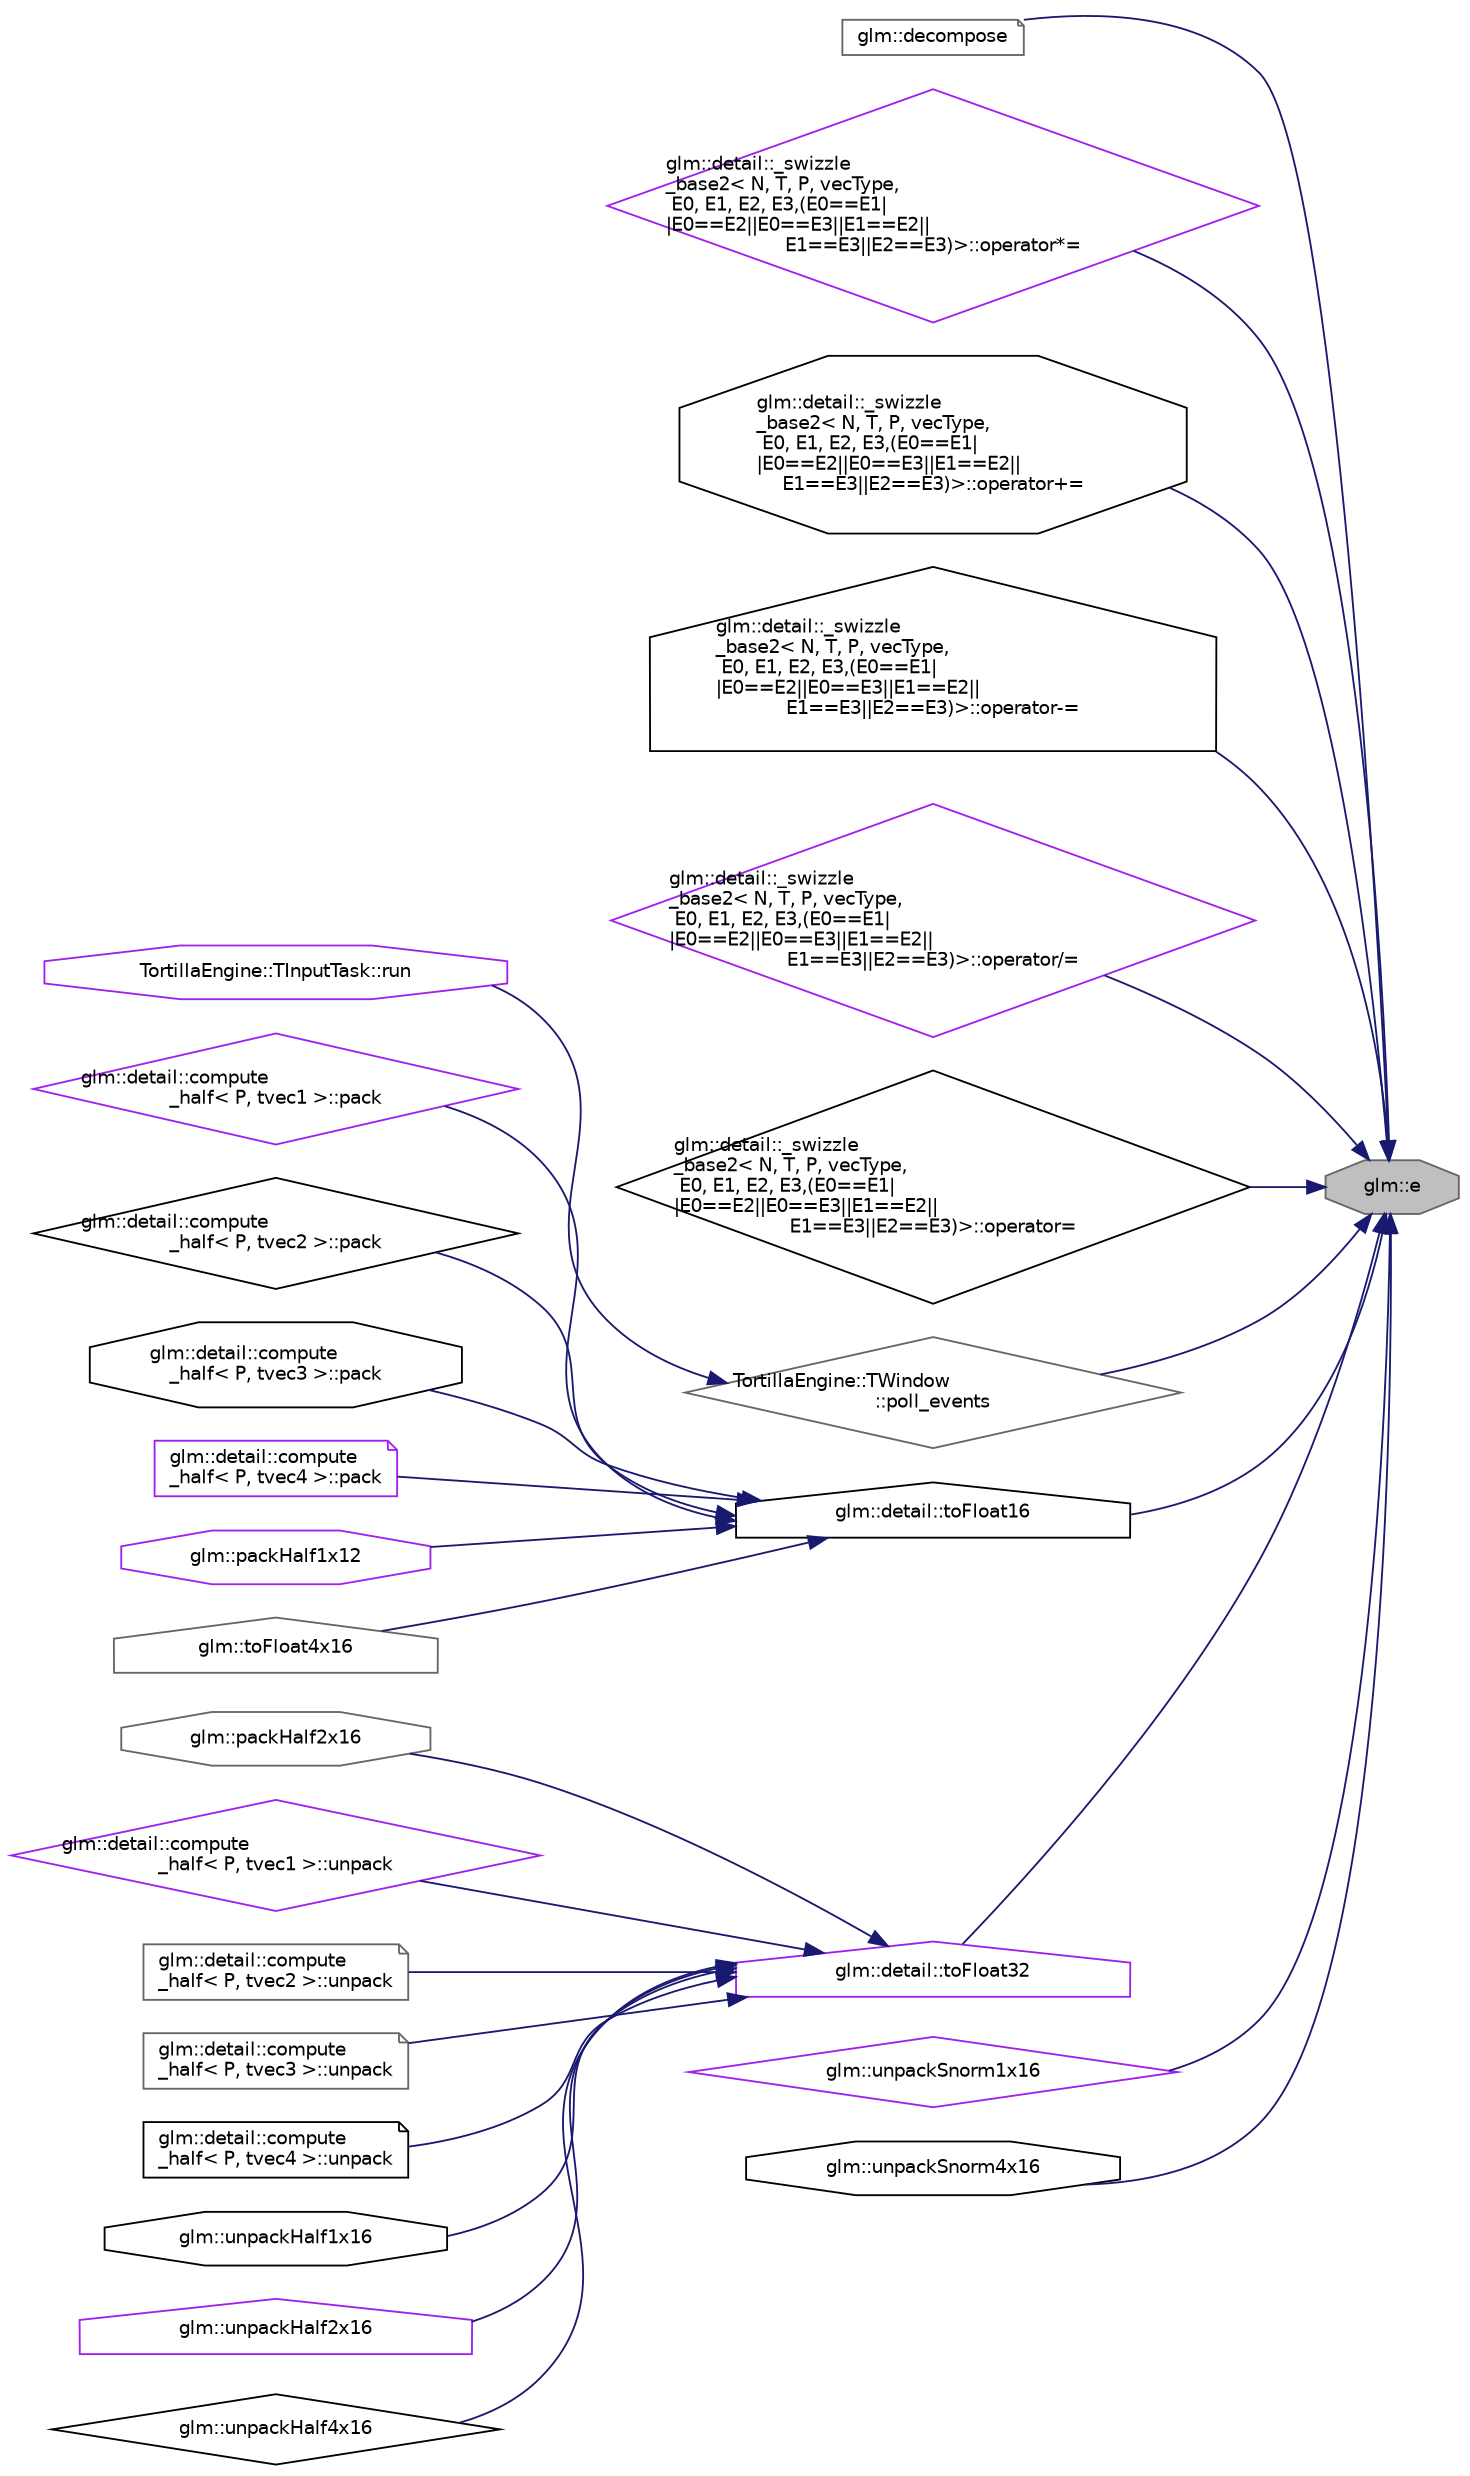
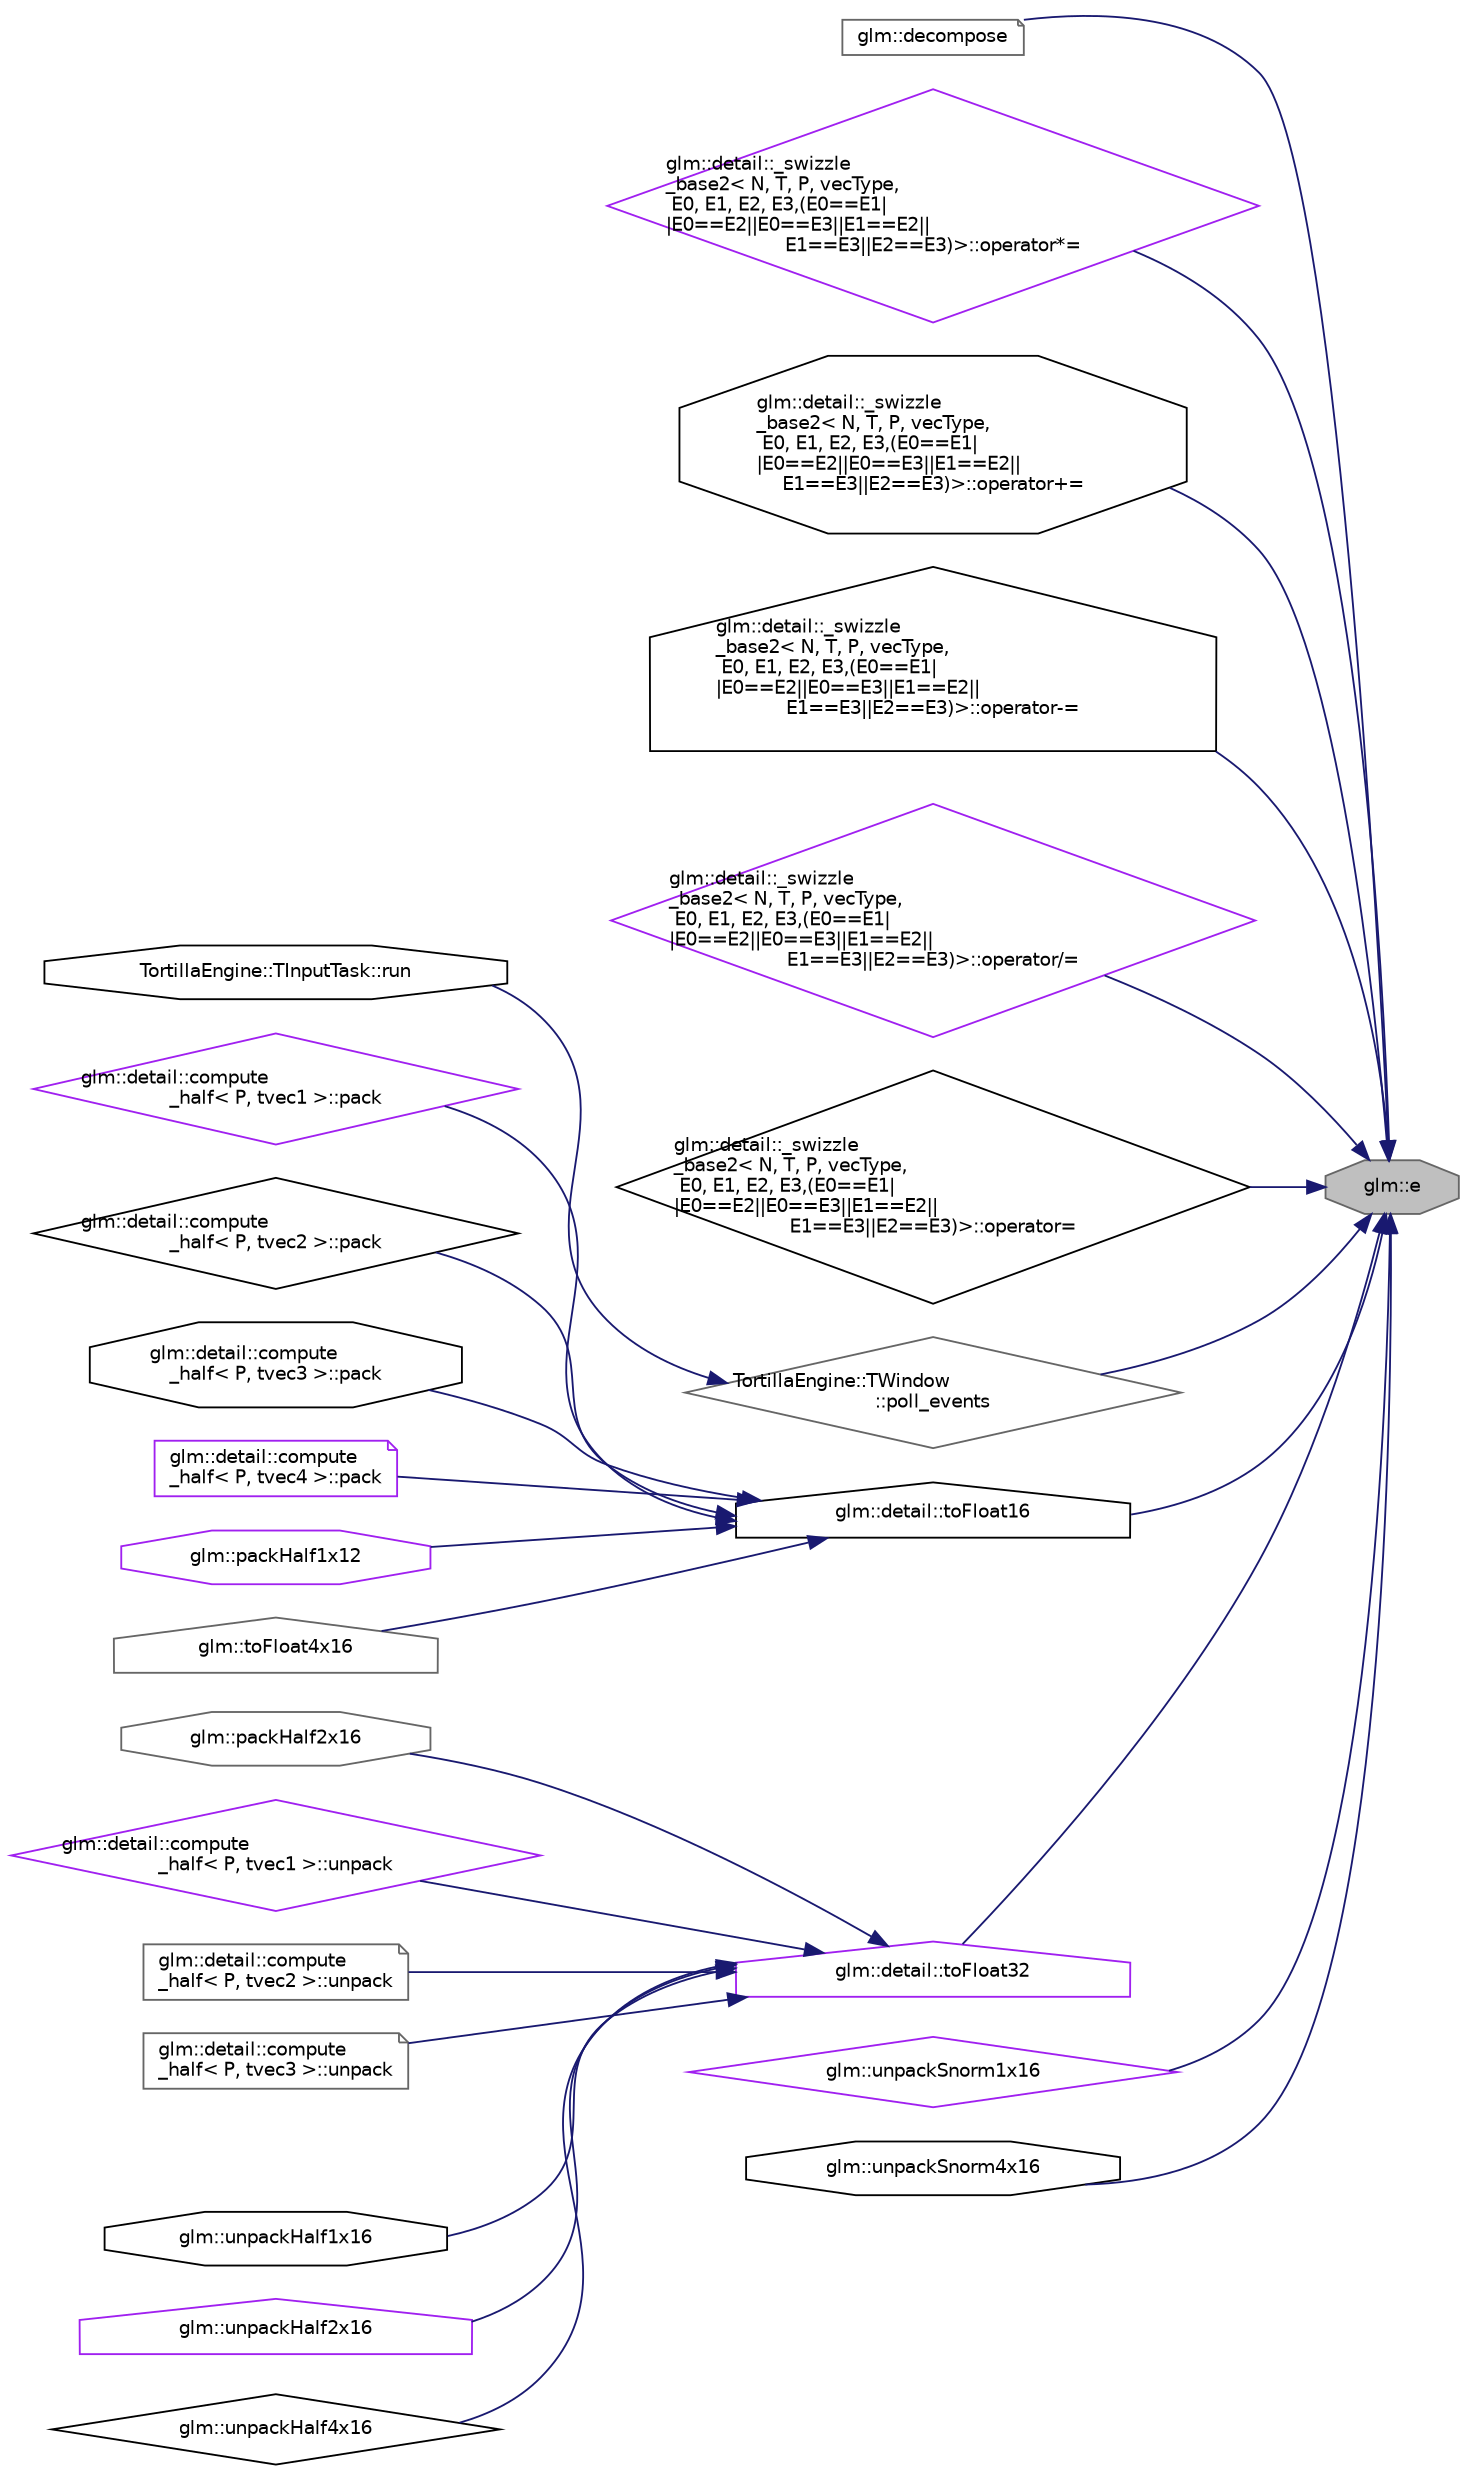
node "TortillaEngine::TInputTask::run": color purple -> black
node "glm::detail::compute _half< P, tvec4 >::unpack": removed
